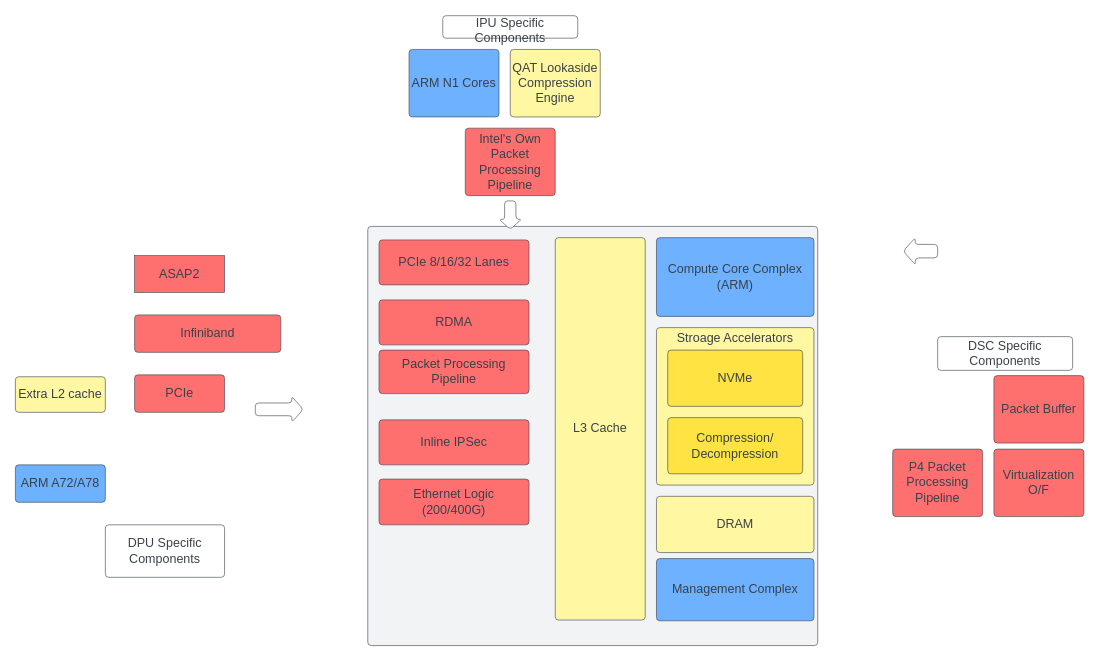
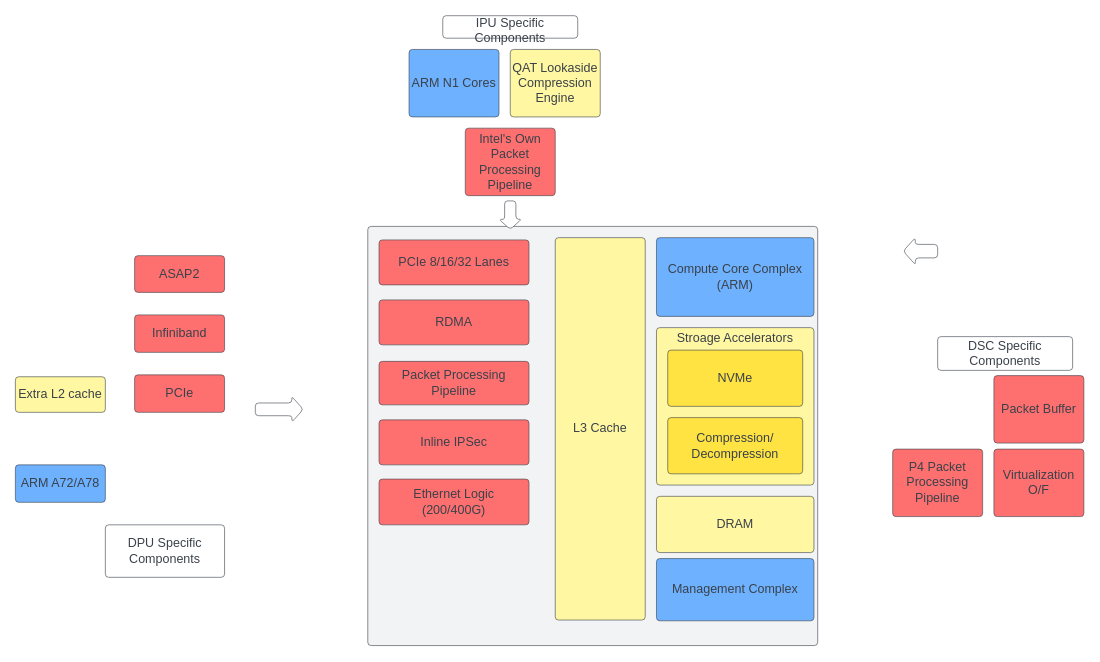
node "ASAP2": shape rectangle -> rounded rectangle
node "Infiniband": size 146x38 -> 90x38
node "Packet Processing Pipeline": moved (454, 372) -> (454, 383)
